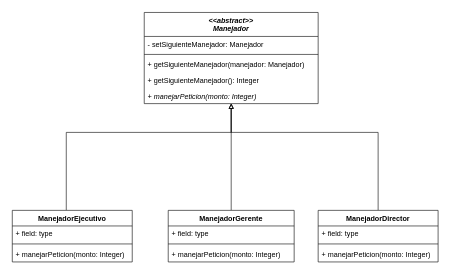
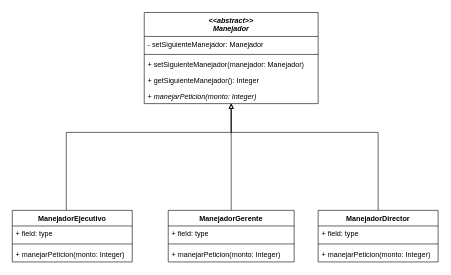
node "+ getSiguienteManejador(manejador: Manejador)": label "+ getSiguienteManejador(manejador: Manejador)" -> "+ setSiguienteManejador(manejador: Manejador)"
